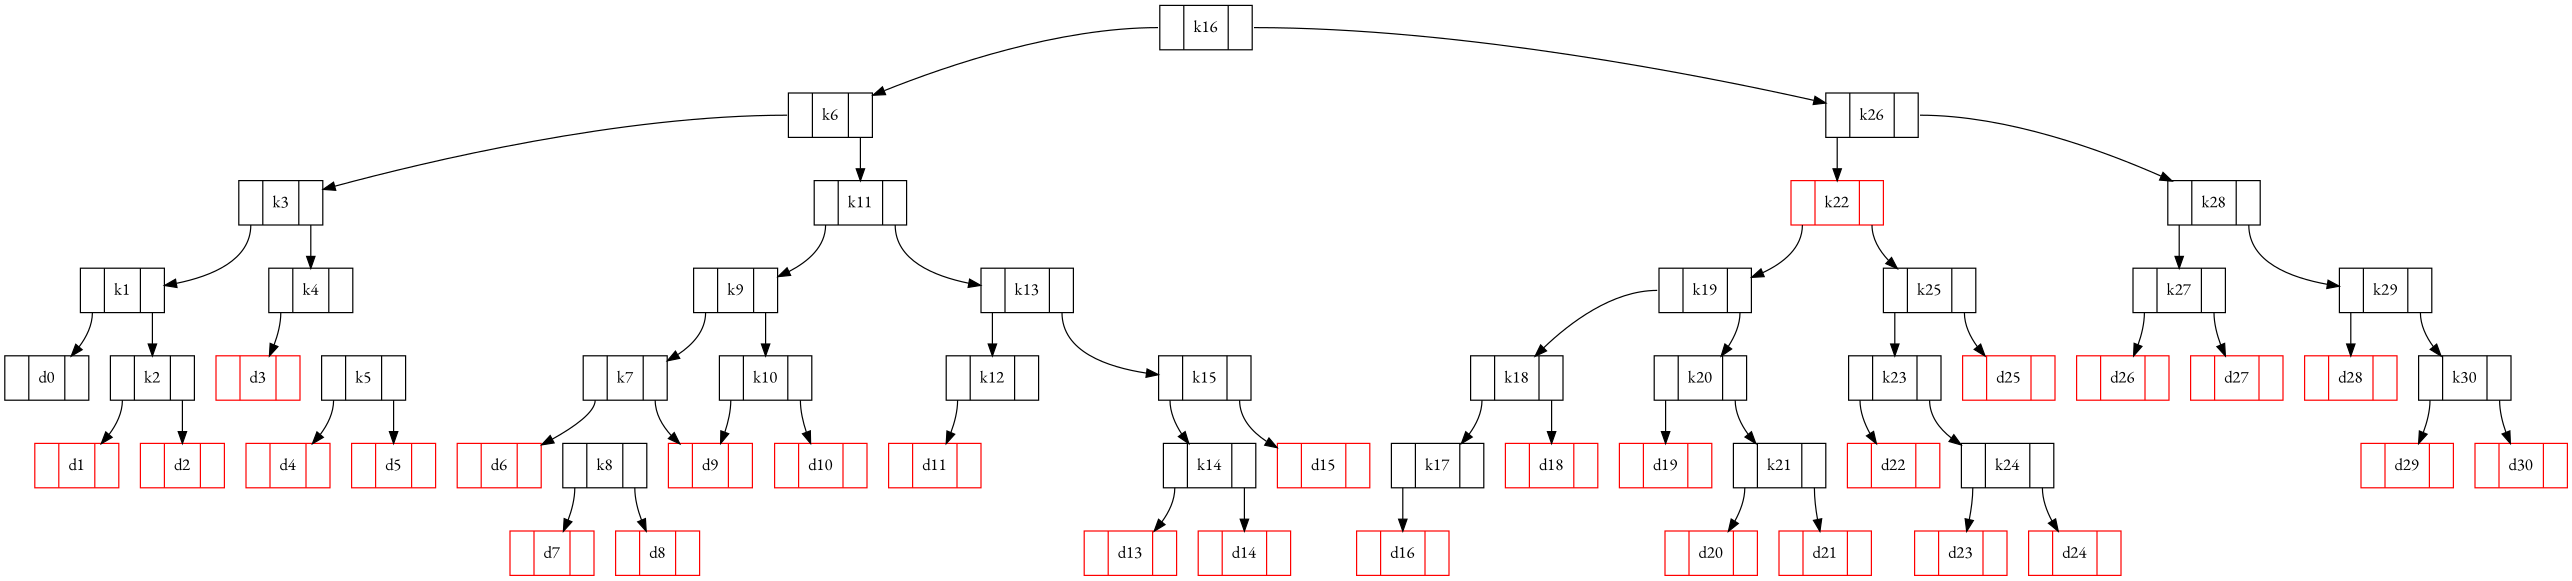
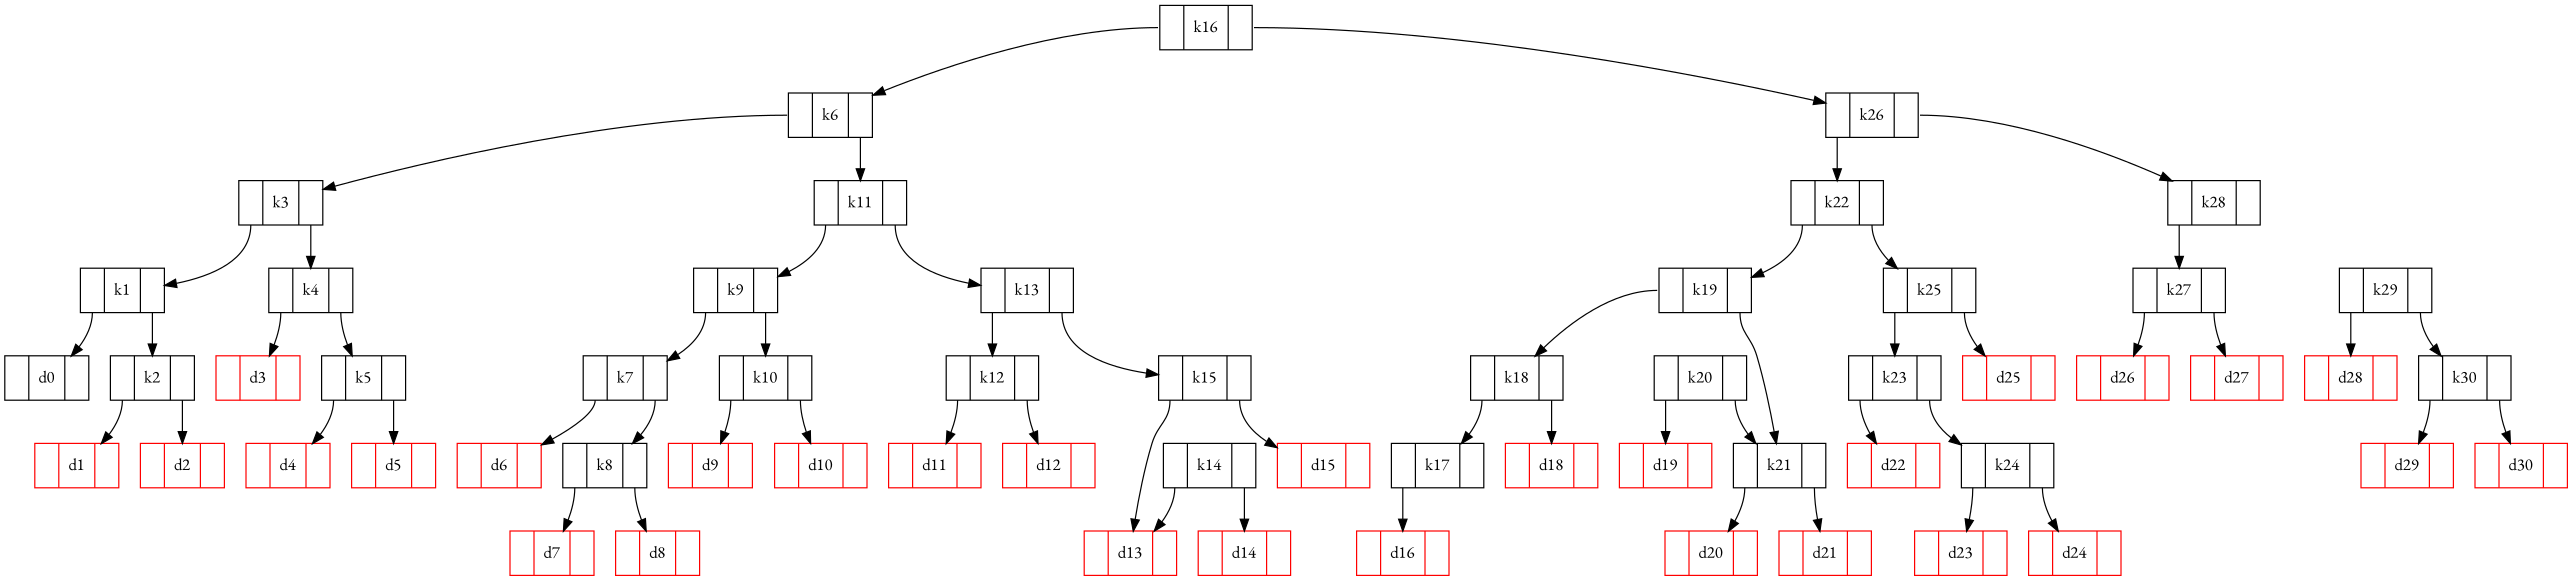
node "k22": color Red -> black
edge "k28" -> "k29": removed
edge "k4" -> "k5": added
edge "k19" -> "k20": now "k19" -> "k21"
edge "k15" -> "k14": now "k15" -> "d13"
edge "k7" -> "d9": now "k7" -> "k8"
node "d12": added
